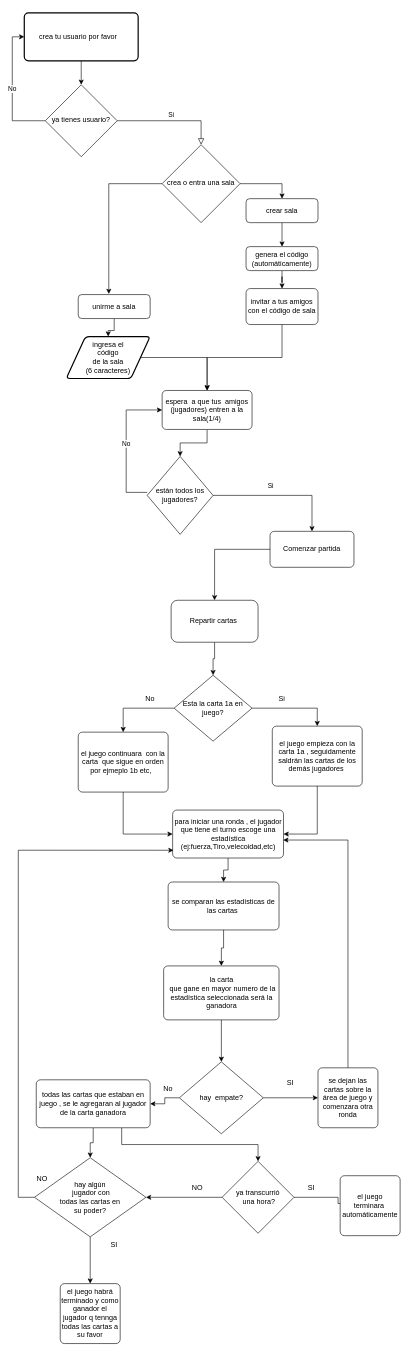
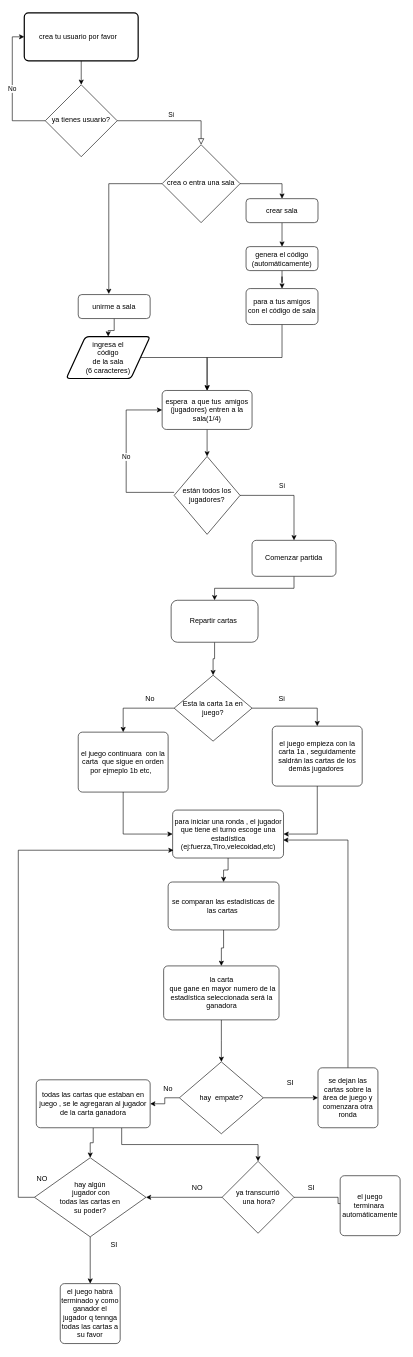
node "invitar a tus amigos con el código de sala": label "invitar a tus amigos con el código de sala" -> "para a tus amigos con el código de sala"
node "están todos los jugadores?": moved (180, 495) -> (207, 495)
node "Comenzar partida": moved (312, 549) -> (294, 558)
